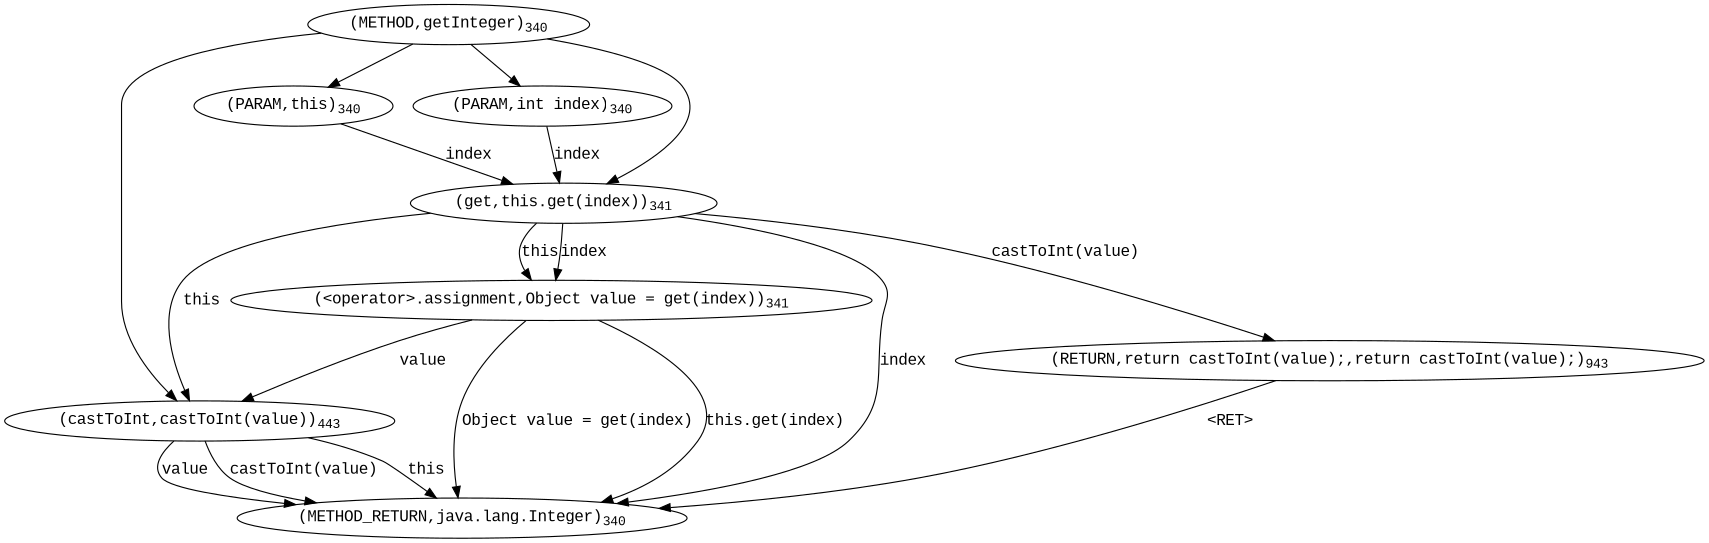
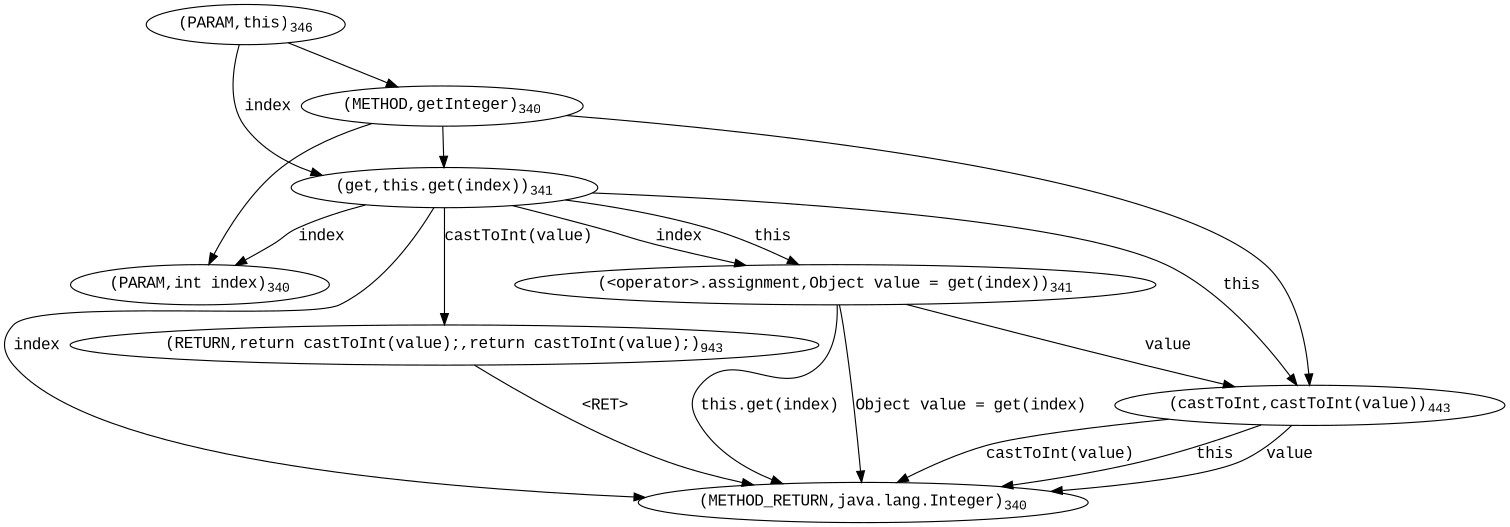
edge "(METHOD,getInteger)" -> "(PARAM,this)": reversed
node "(PARAM,this)": text "340" -> "346"
edge "(PARAM,int index)" -> "(get,this.get(index))": reversed
